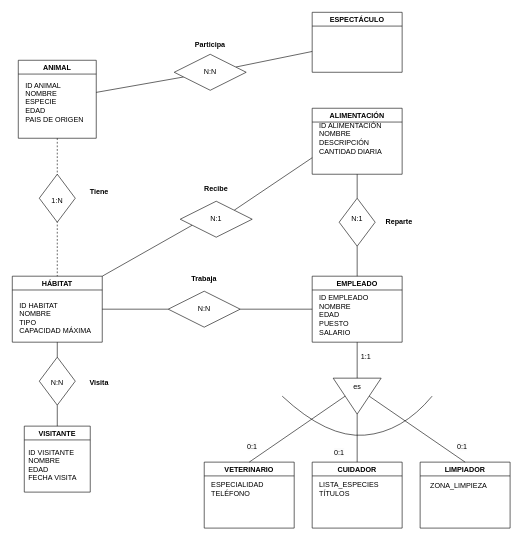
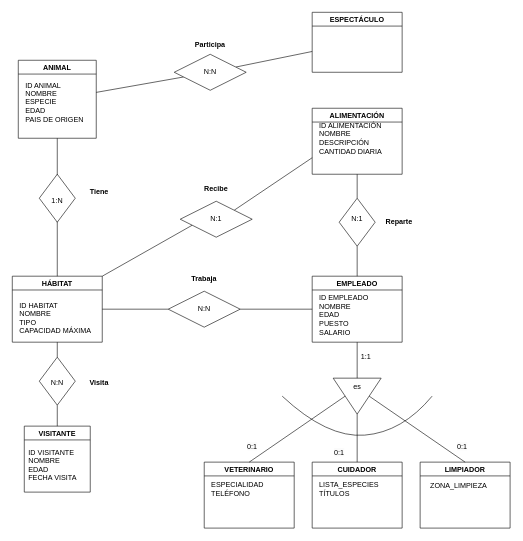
edge "ANIMAL" -- "HÁBITAT": style dashed -> solid
